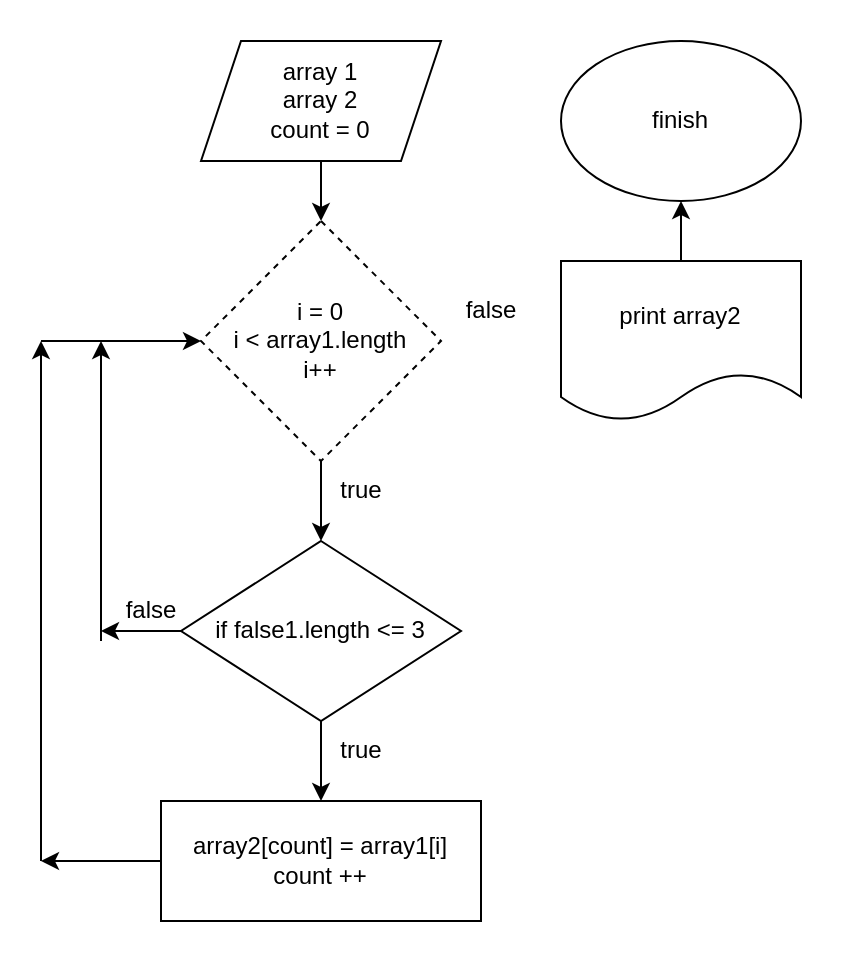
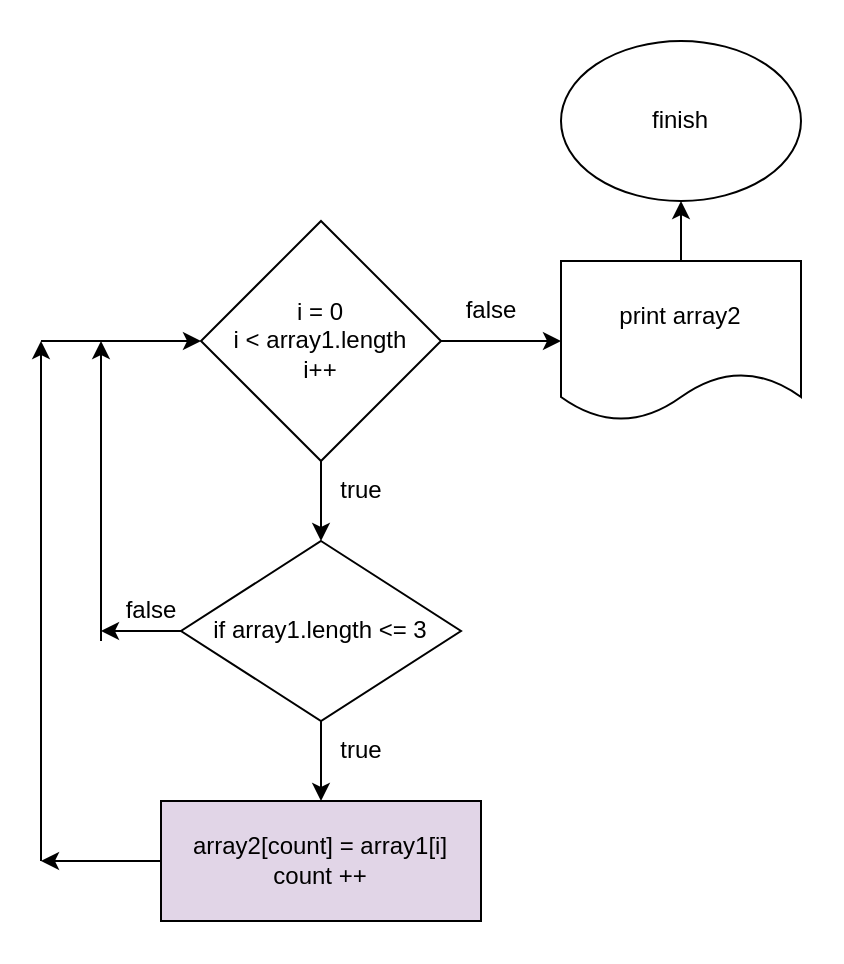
node "array 1 array 2 count = 0": removed
edge "array 1 array 2 count = 0" -> "i = 0 i < array1.length i++": removed
node "i = 0 i < array1.length i++": style dashed -> solid
edge "i = 0 i < array1.length i++" -> "print array2": added
node "if false1.length <= 3": label "if false1.length <= 3" -> "if array1.length <= 3"
node "array2[count] = array1[i] count ++": fillcolor #ffffff -> #e1d5e7
